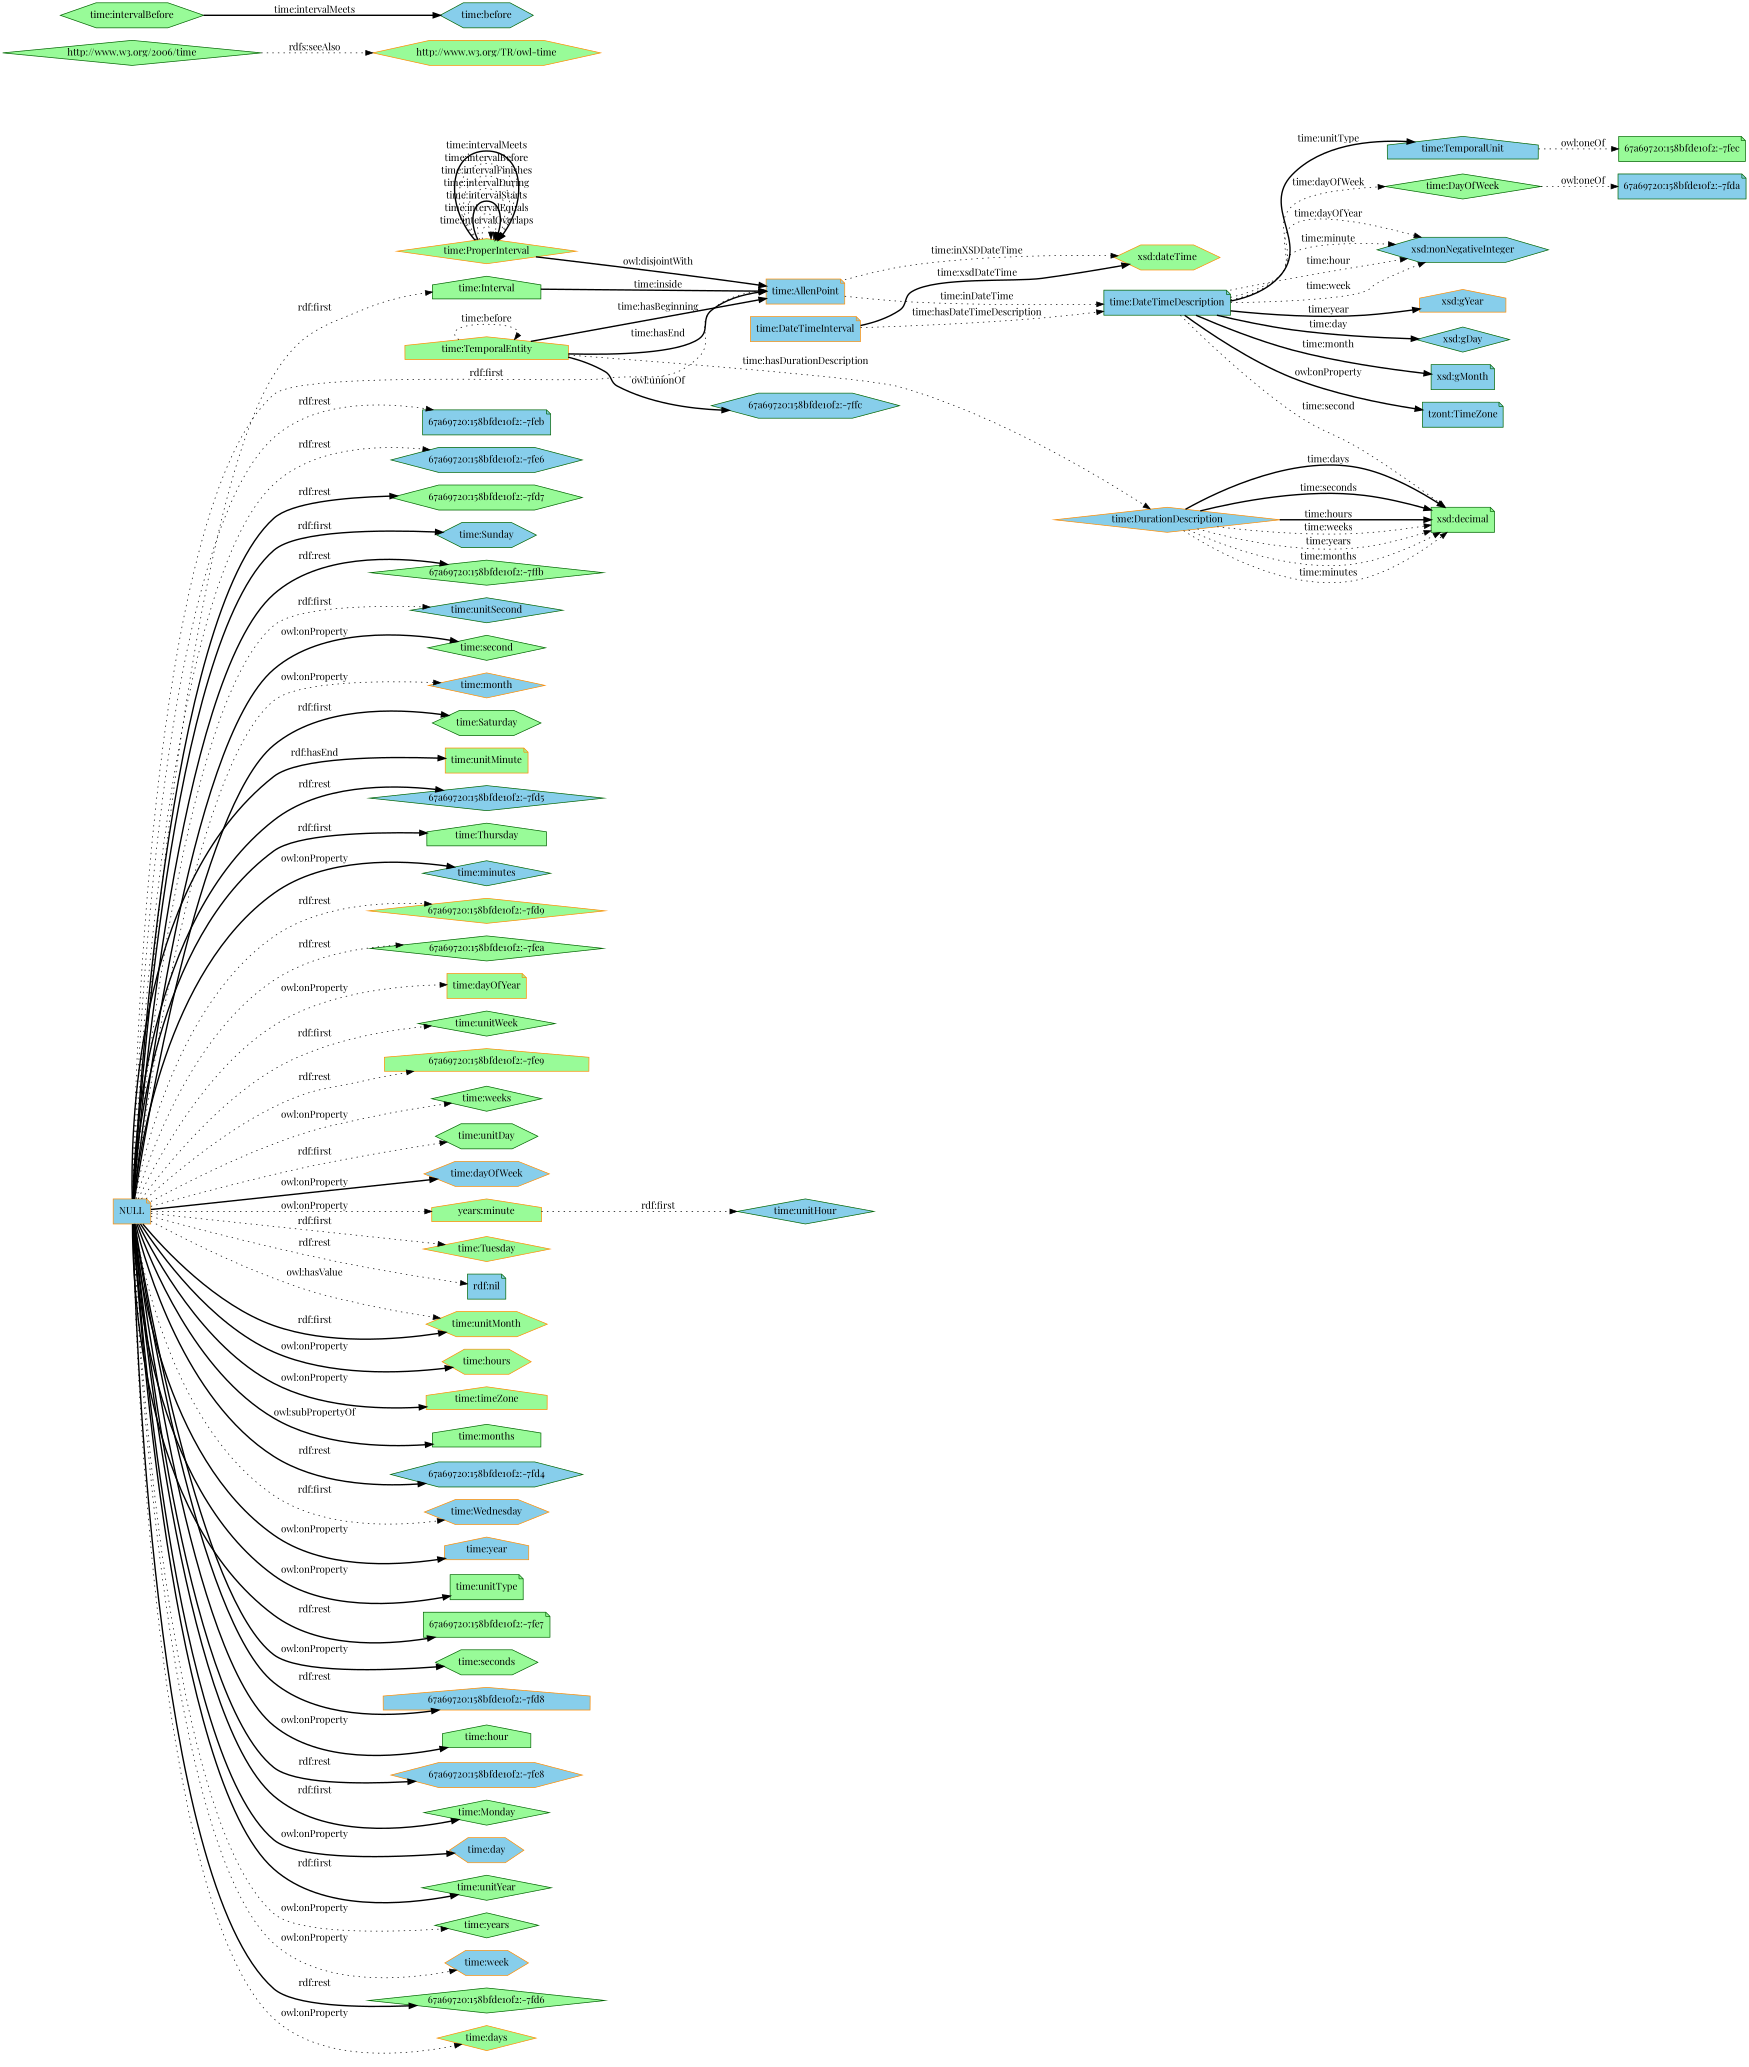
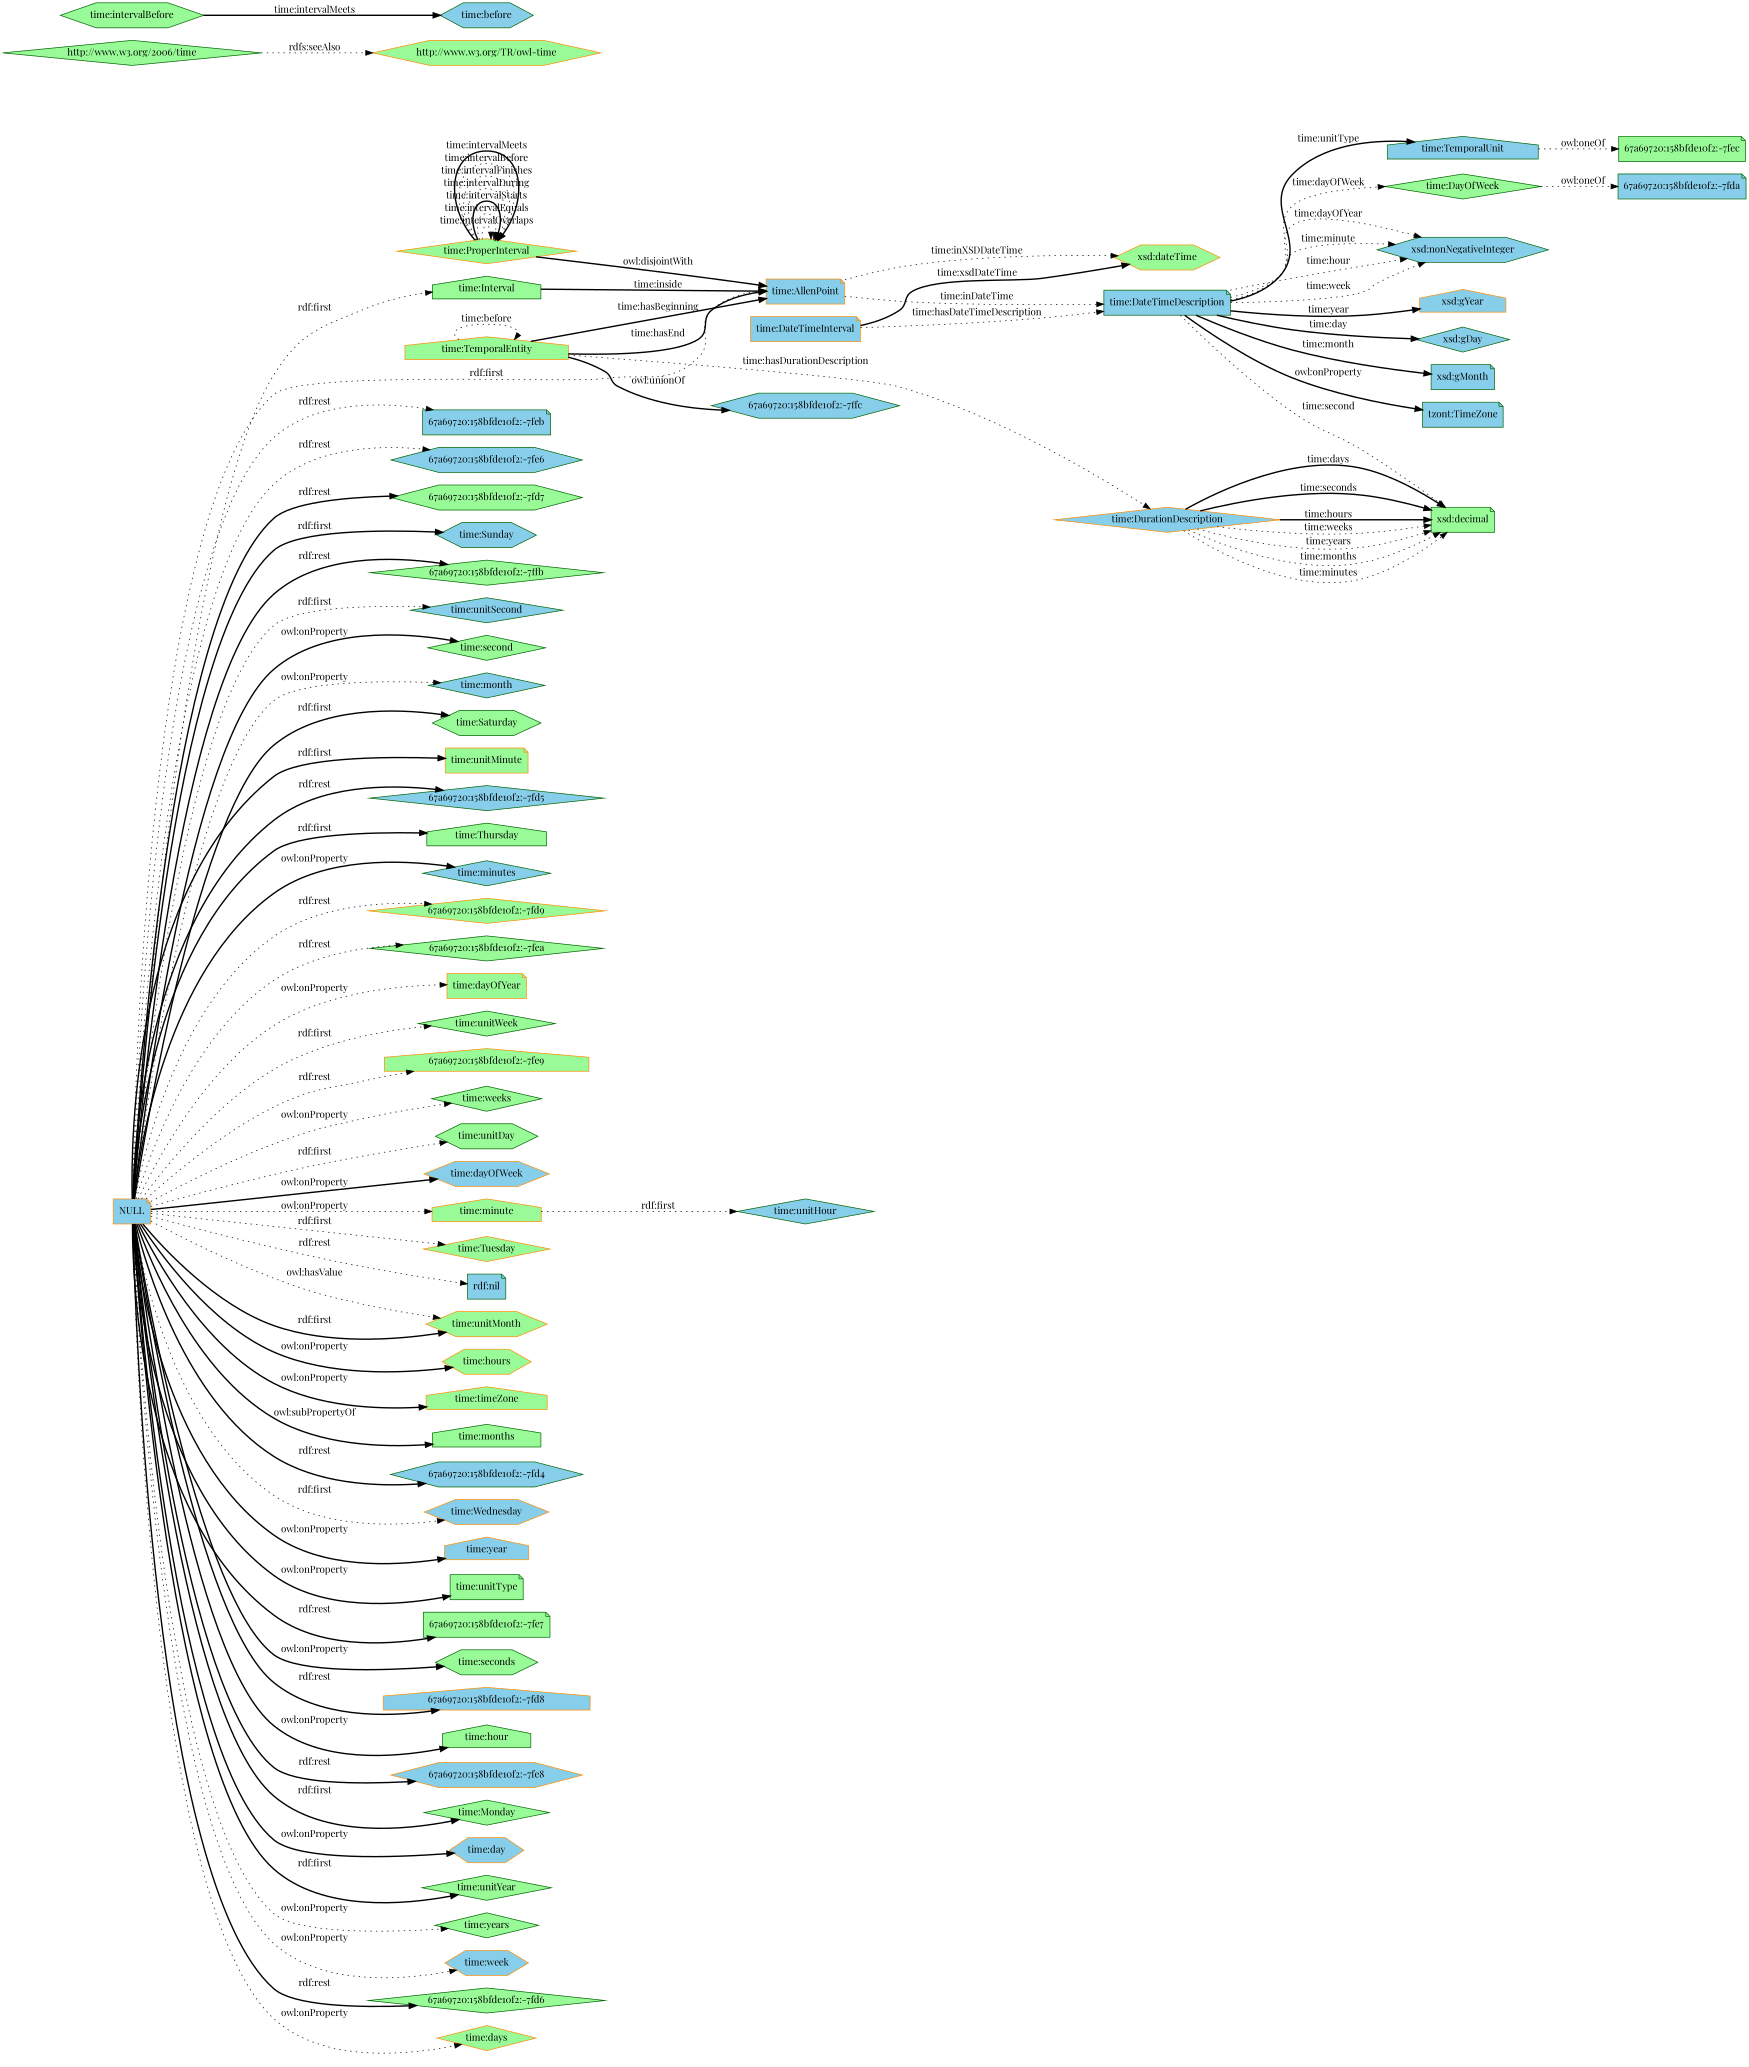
node "time:month": color darkorange -> darkgreen
edge "NULL" -> "time:unitMinute": label "rdf:hasEnd" -> "rdf:first"
node "years:minute": label "years:minute" -> "time:minute"
